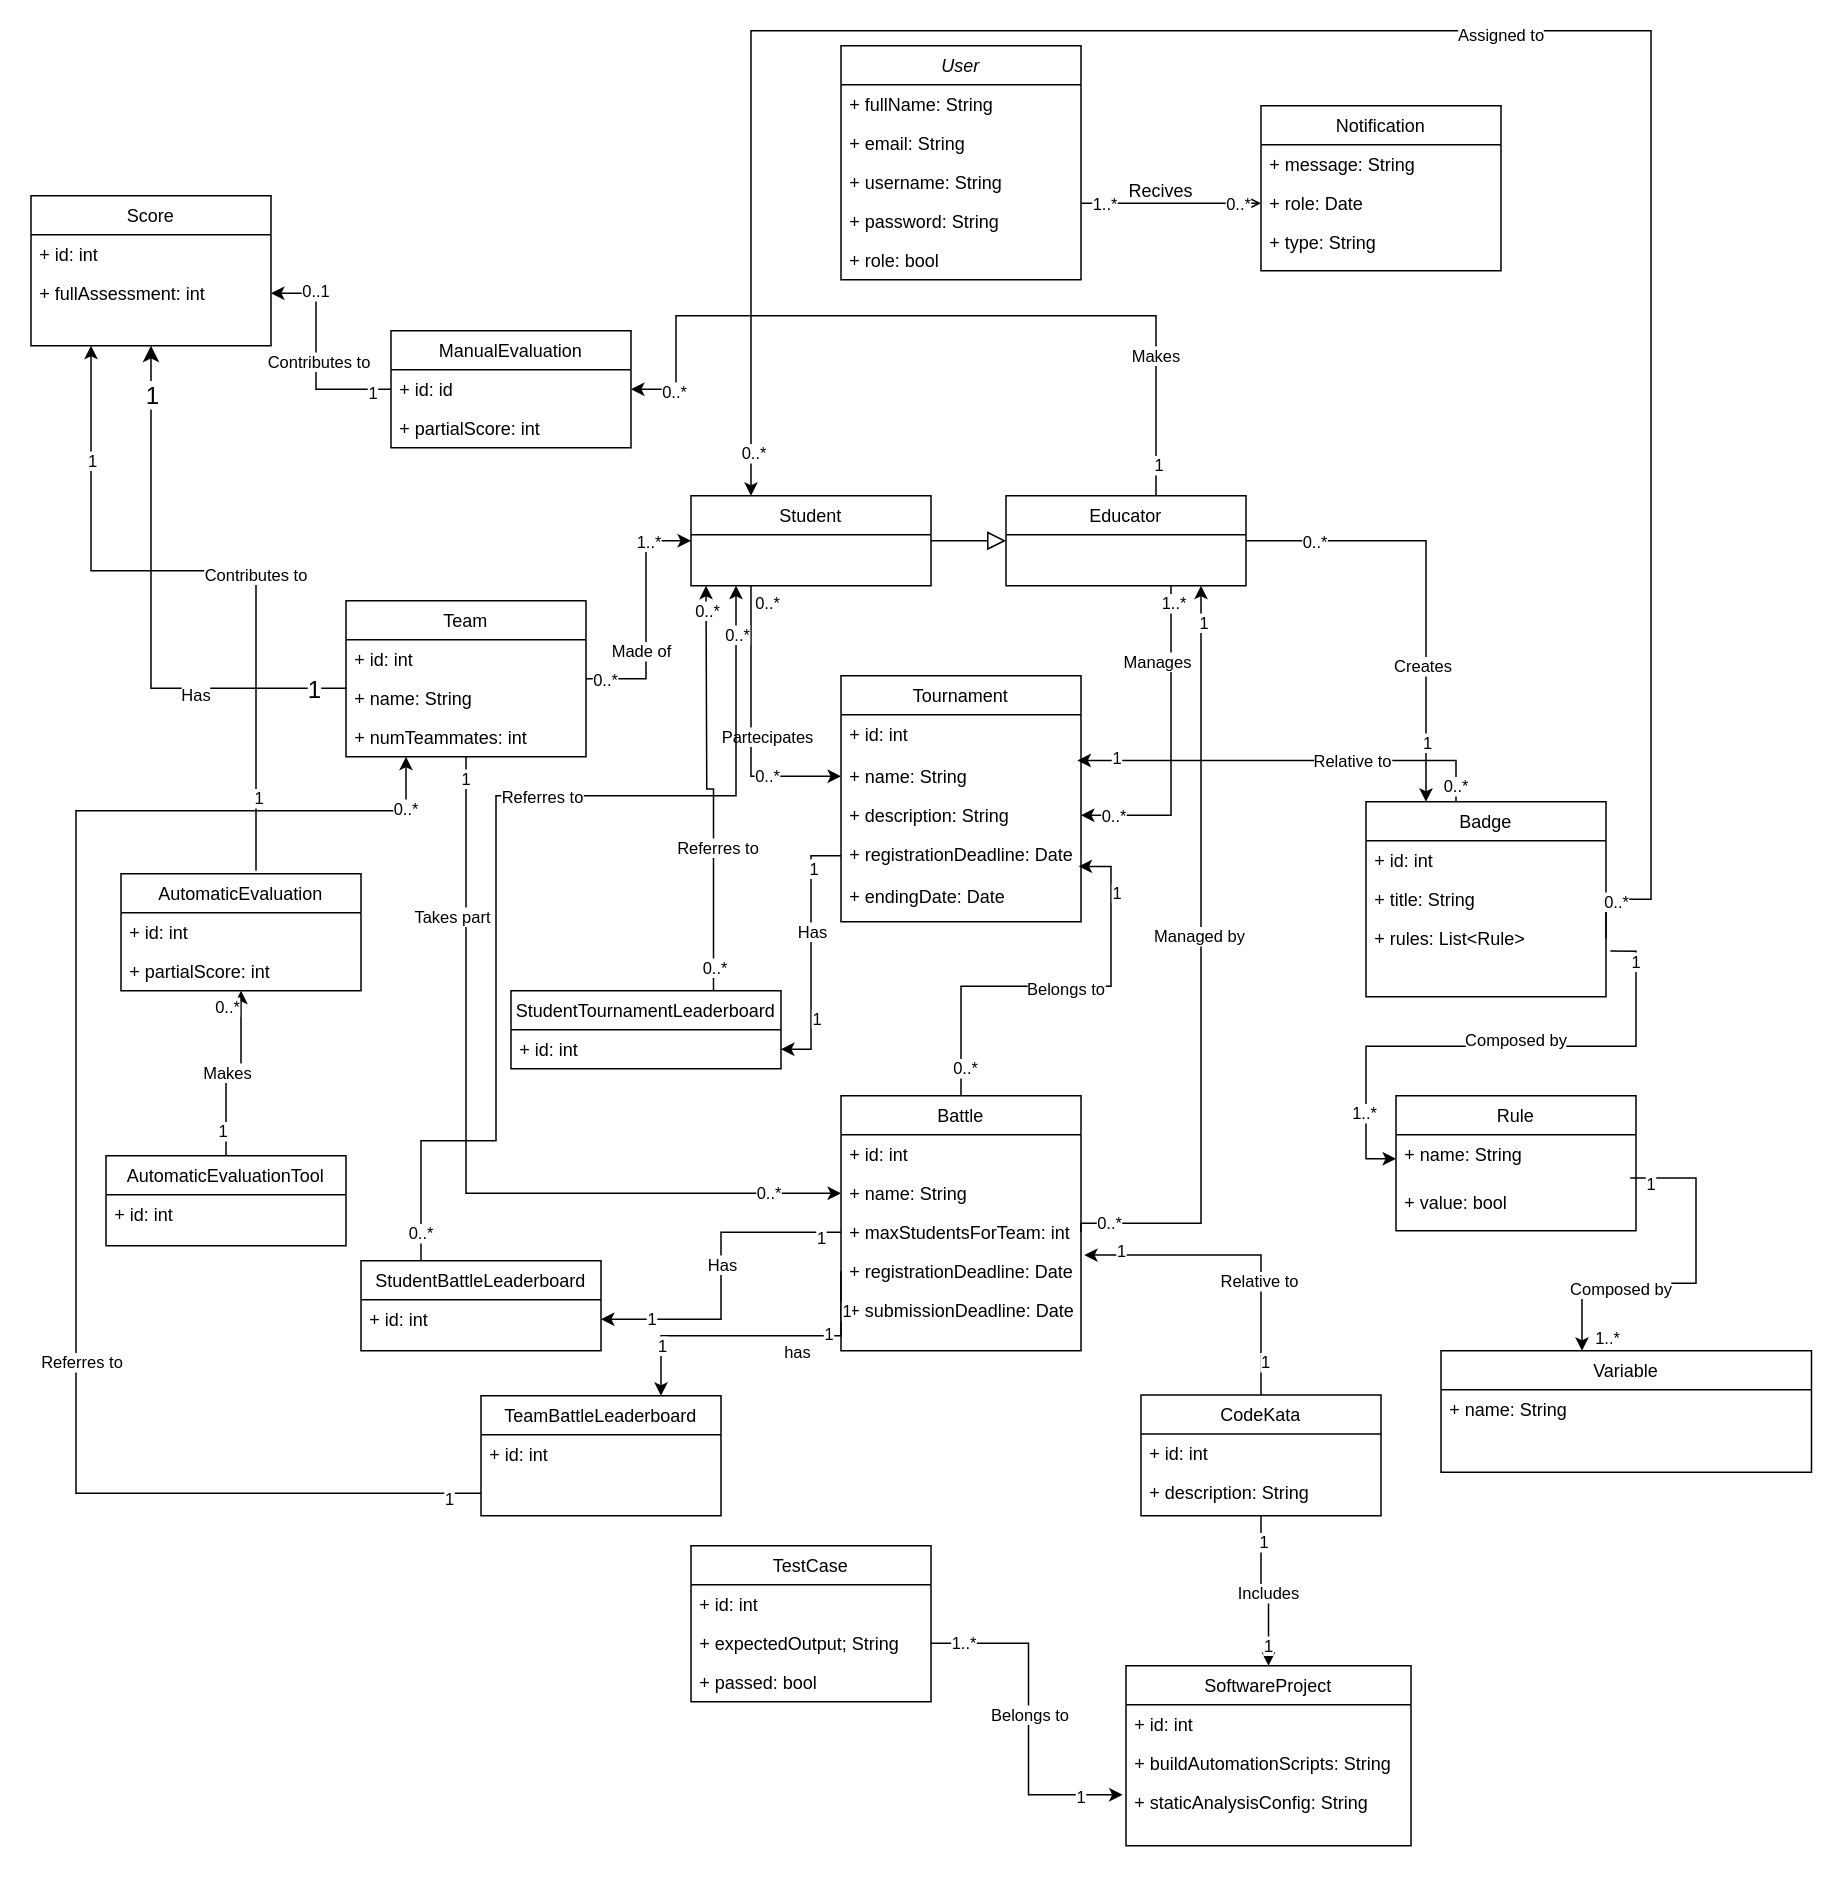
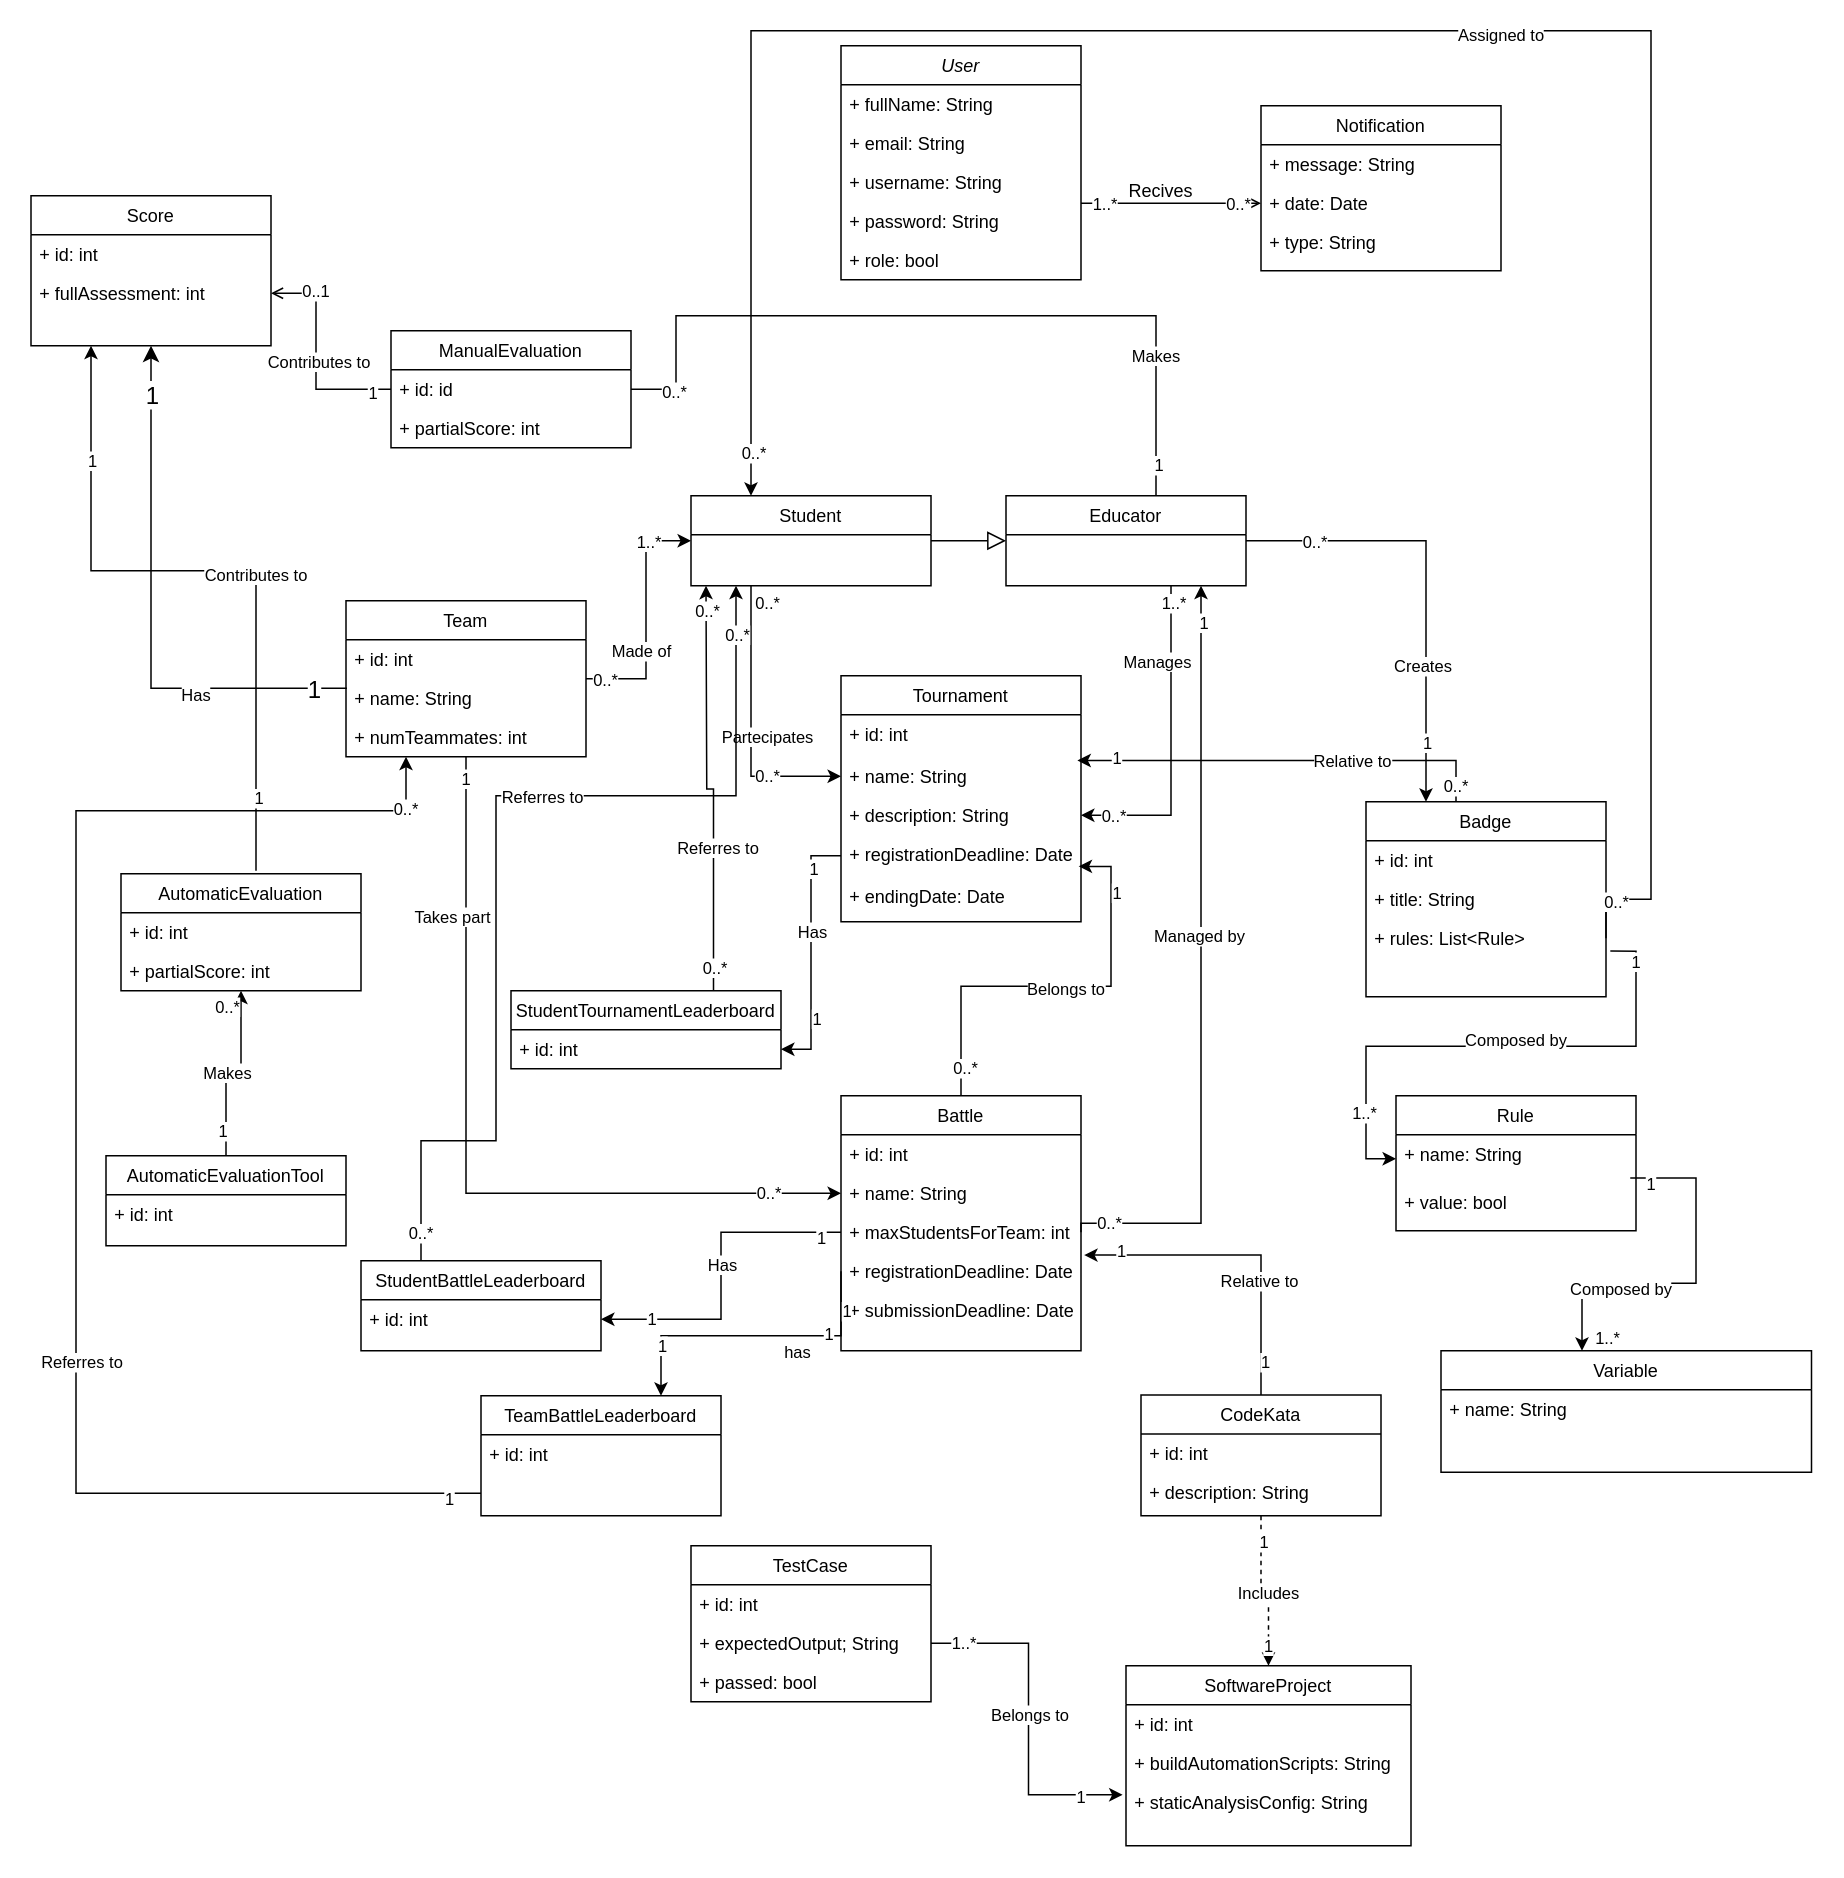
node "+ role: Date": label "+ role: Date" -> "+ date: Date"
edge "+ id: id" -> "+ fullAssessment: int": arrowhead classic -> open
edge "Educator" -> "+ id: id": arrowhead classic -> none
edge "CodeKata" -> "SoftwareProject": style solid -> dashed
